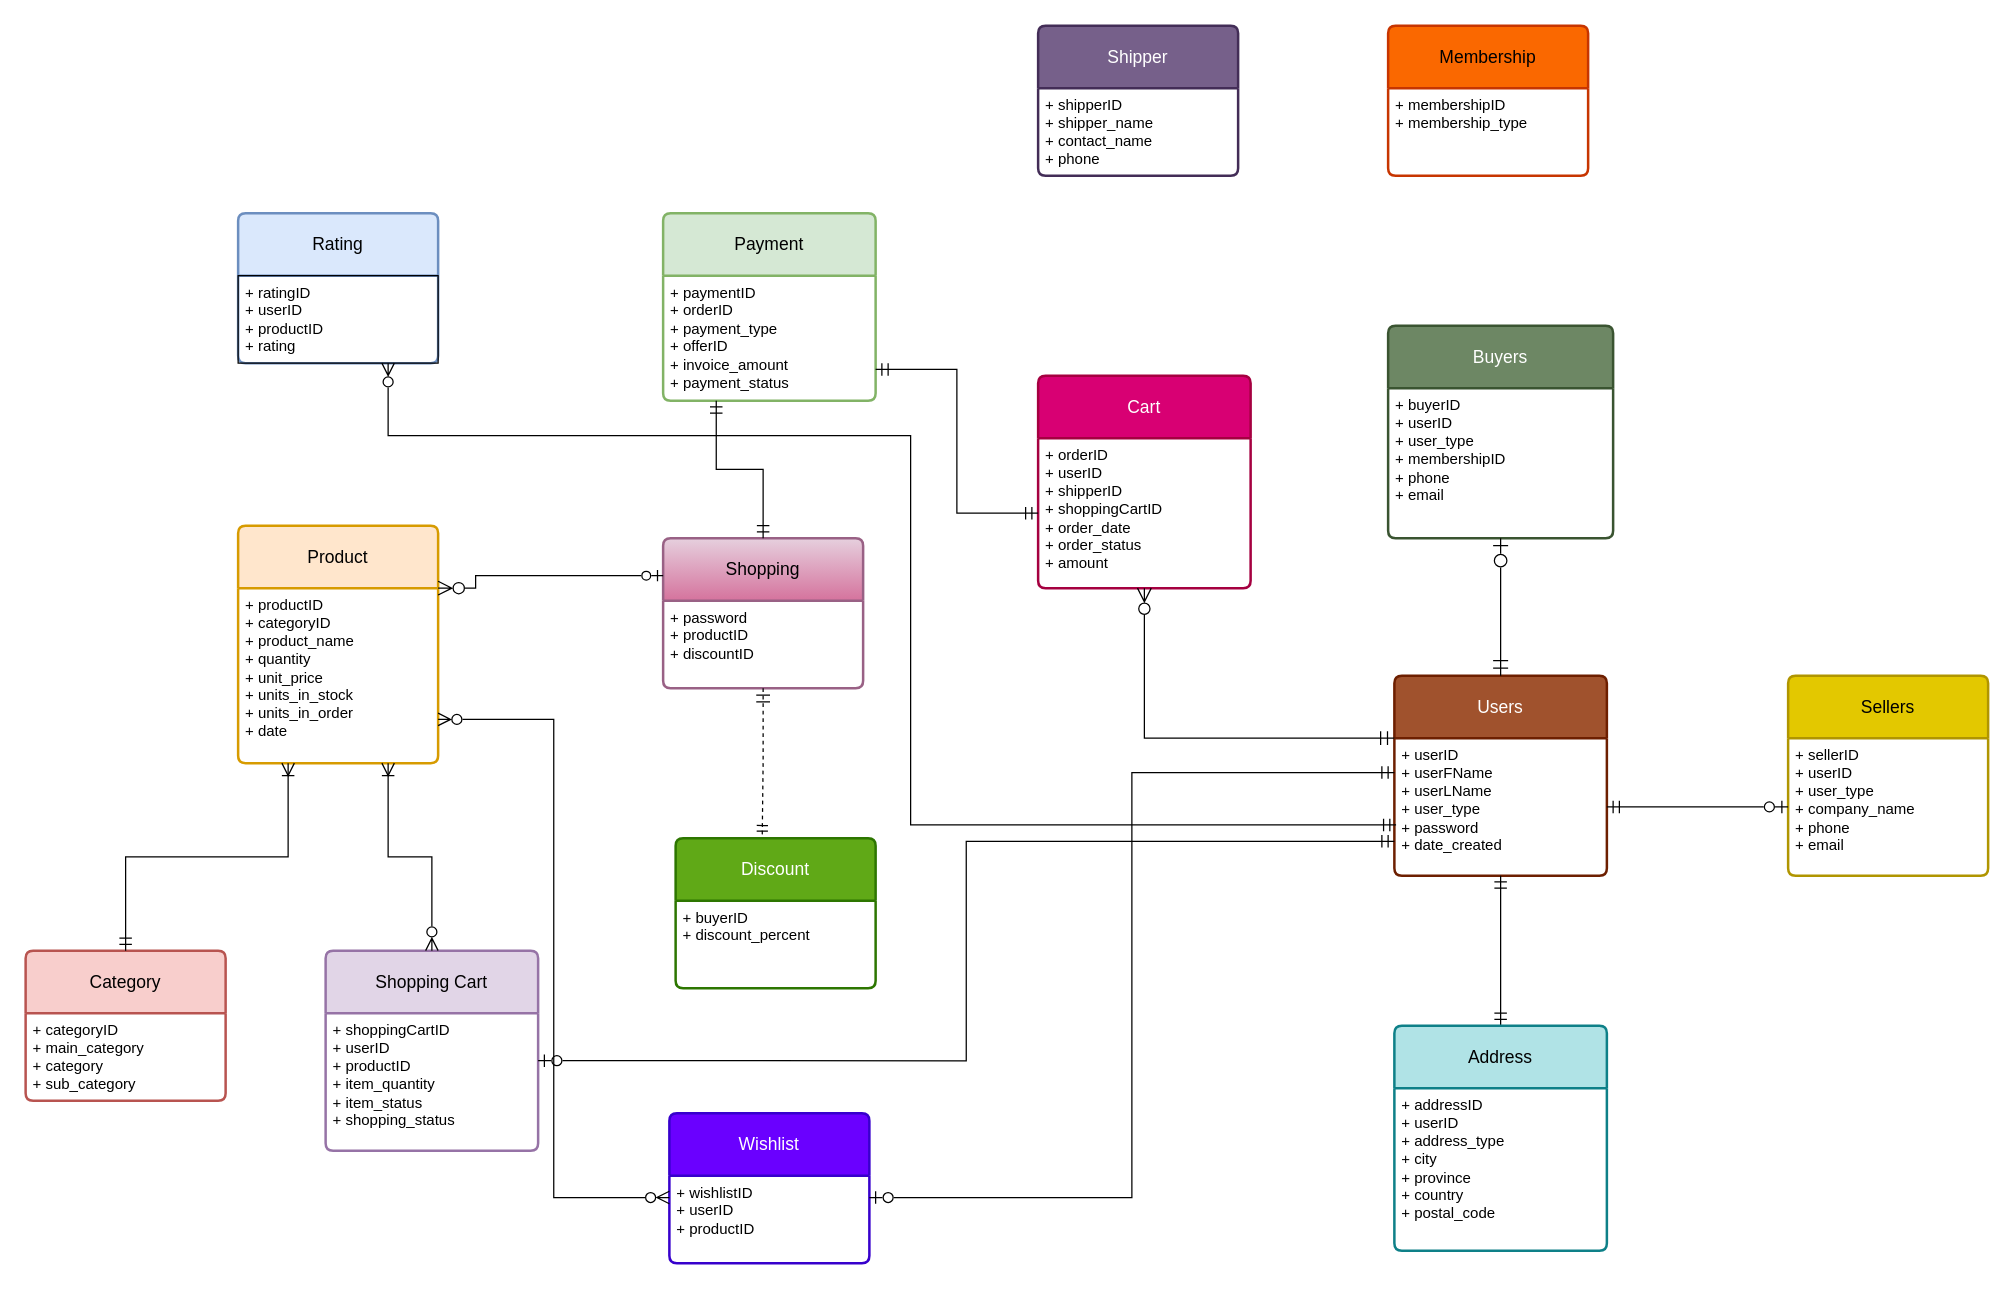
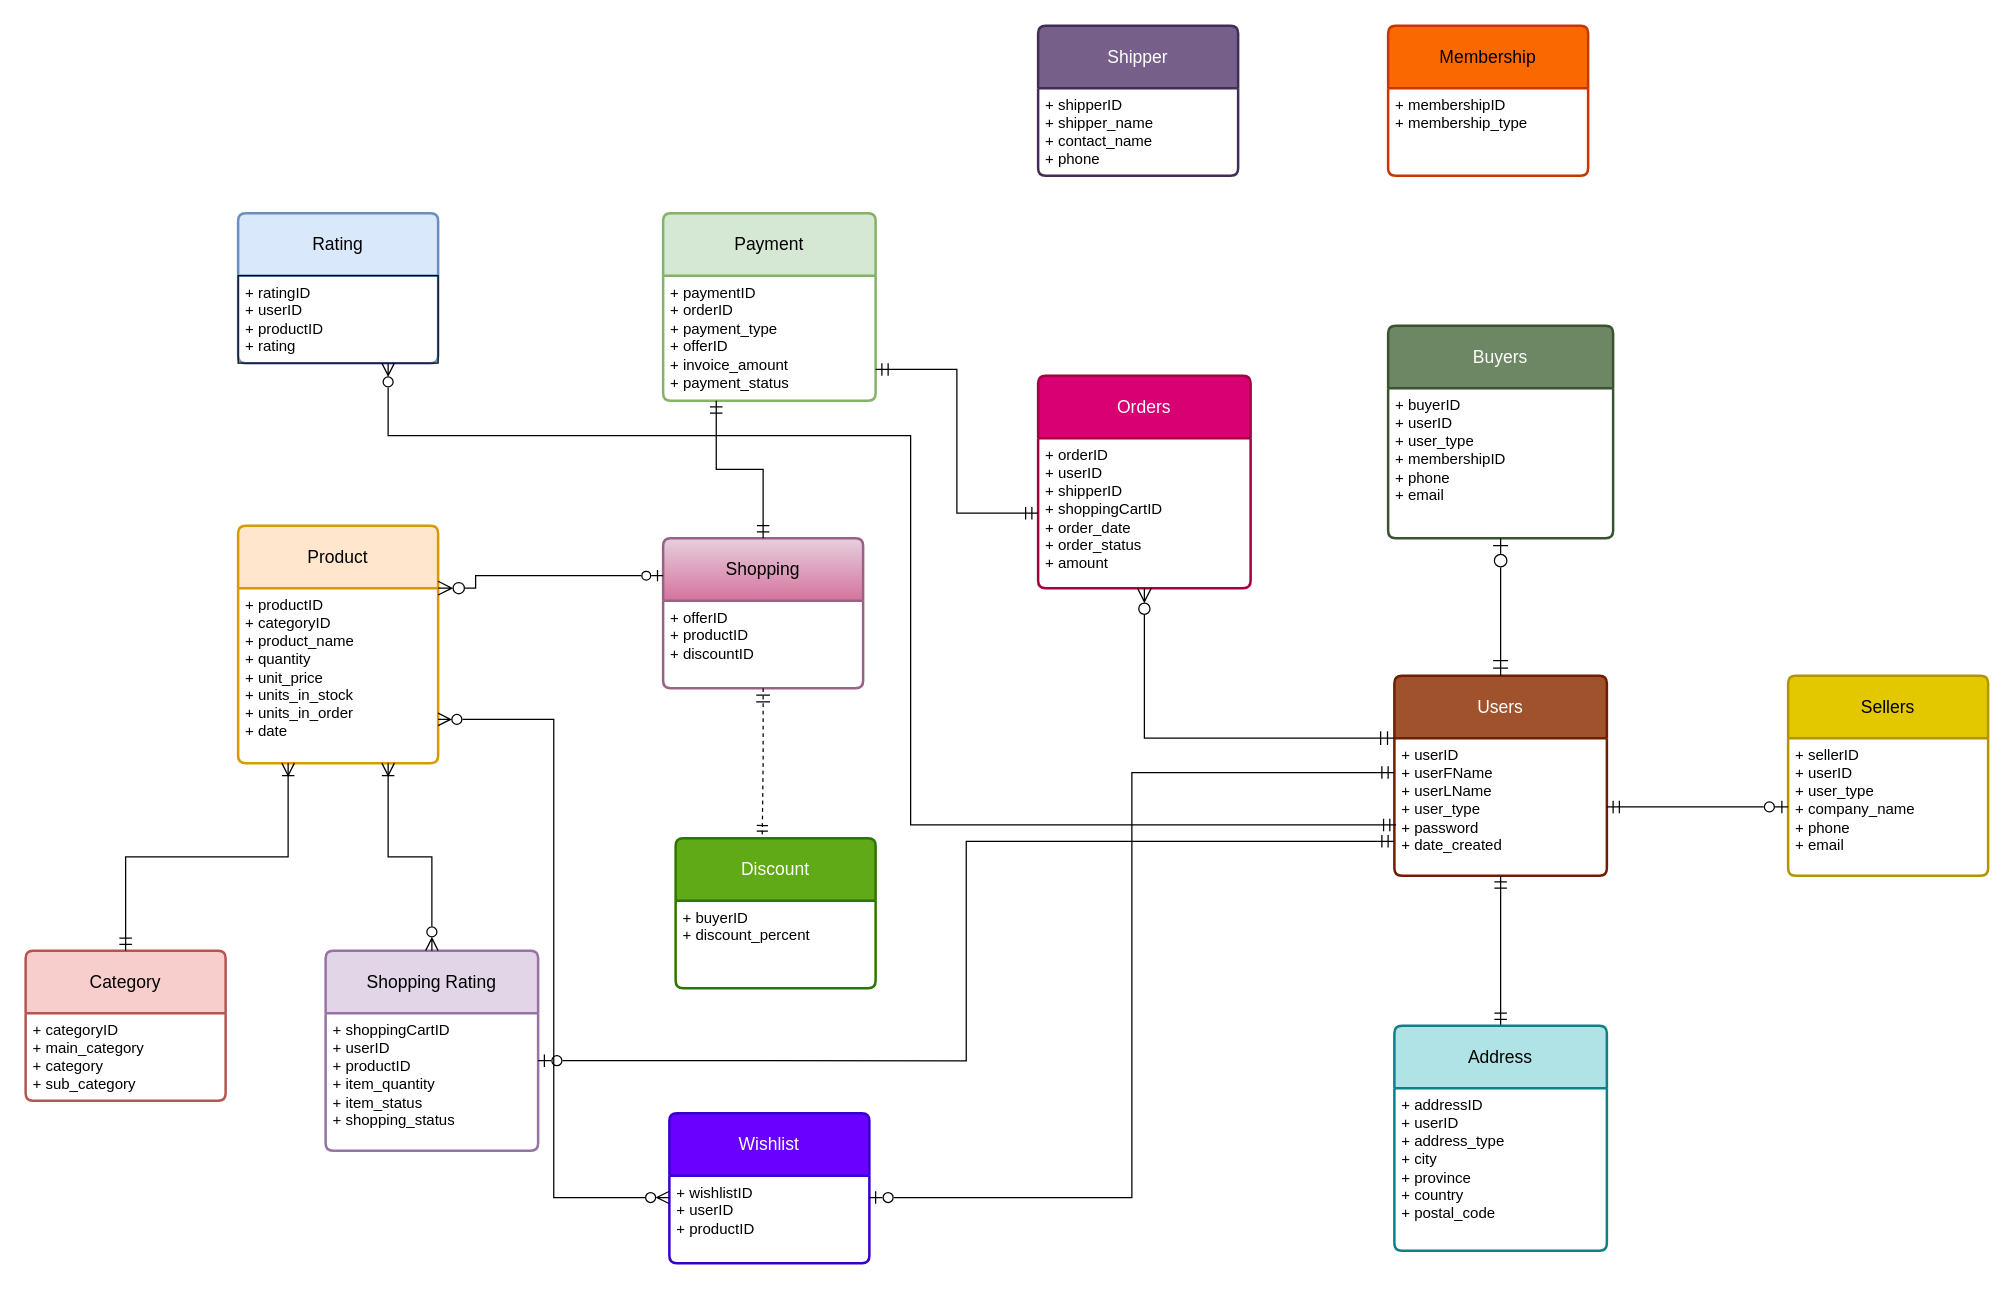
node "Cart": label "Cart" -> "Orders"
node "+ password + productID + discountID": label "+ password + productID + discountID" -> "+ offerID + productID + discountID"
node "Shopping Cart": label "Shopping Cart" -> "Shopping Rating"
